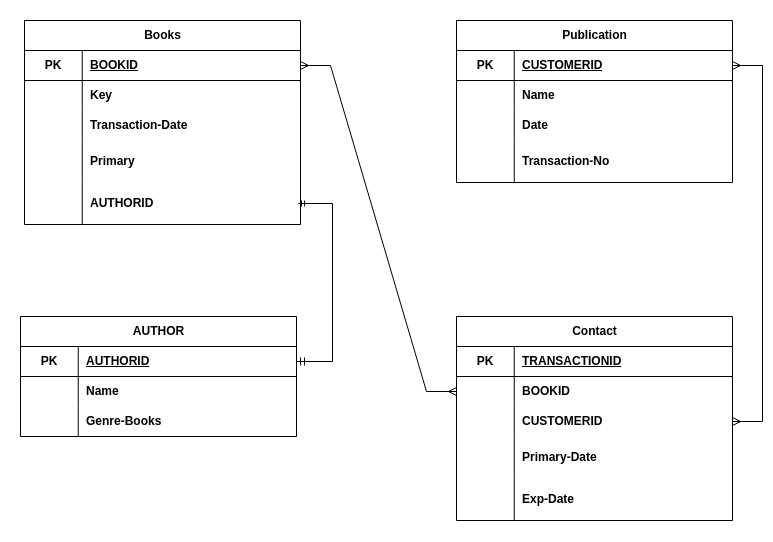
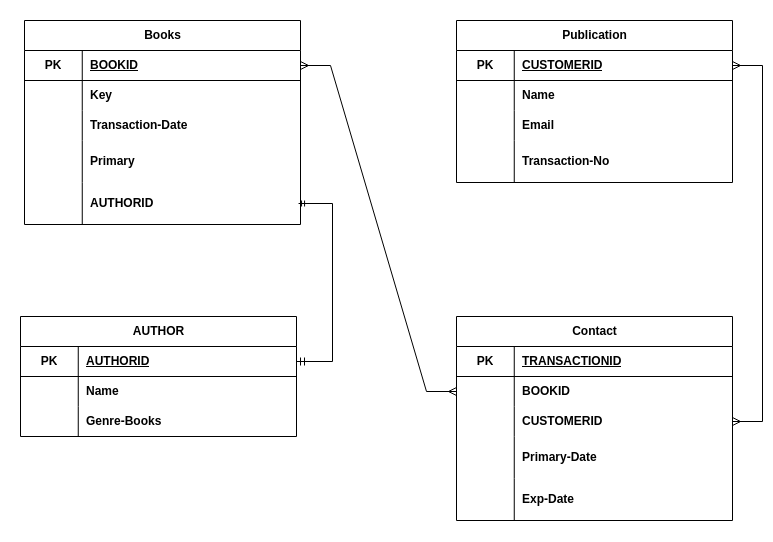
node "Date": label "Date" -> "Email"
